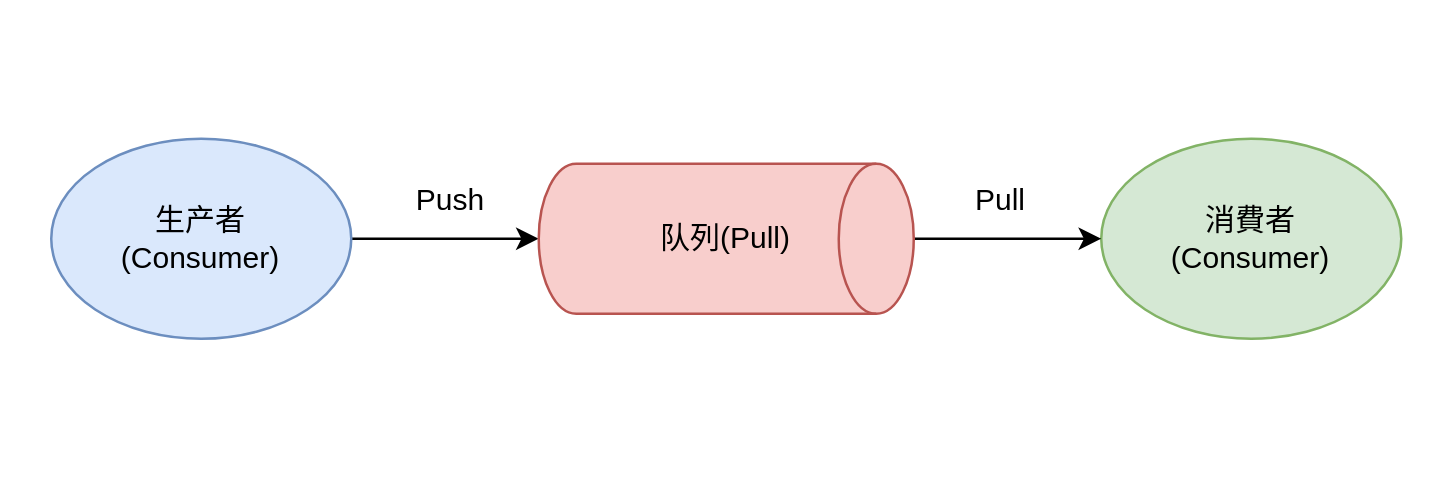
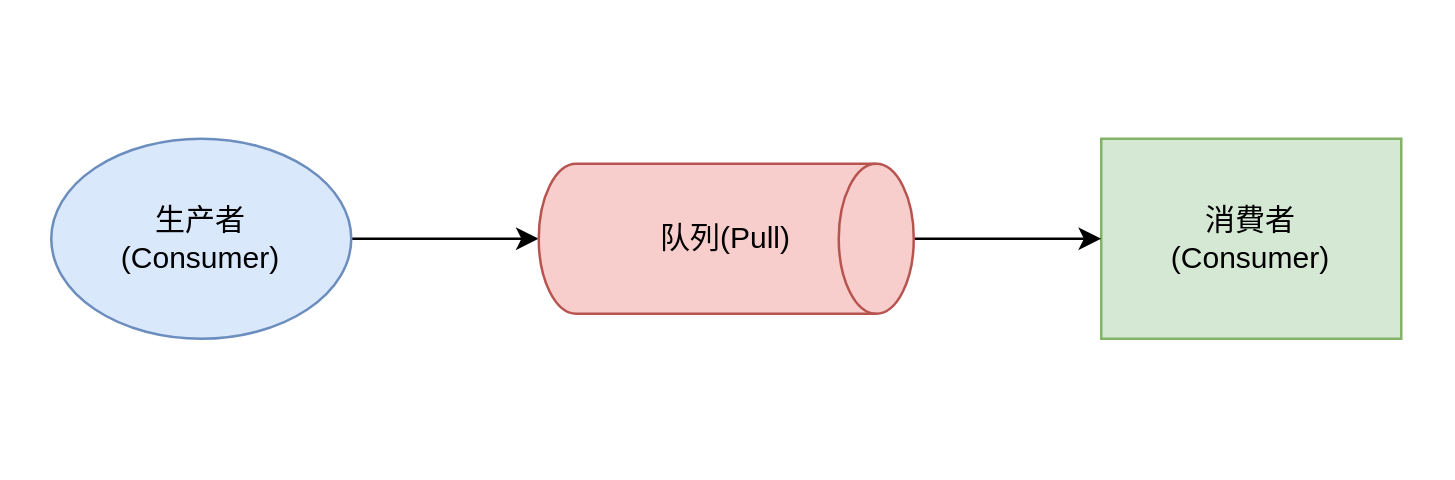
node "Push": removed
node "Pull": removed
node "消費者 (Consumer)": shape ellipse -> rectangle
